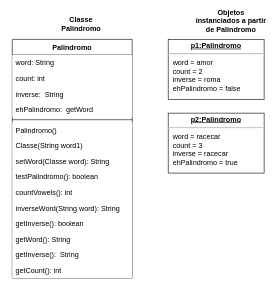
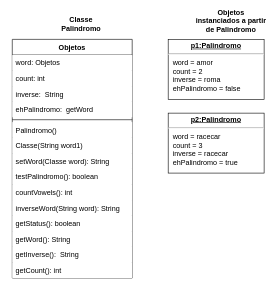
node "Palindromo": label "Palindromo" -> "Objetos"
node "word: String": label "word: String" -> "word: Objetos"
node "getInverse(): boolean": label "getInverse(): boolean" -> "getStatus(): boolean"
